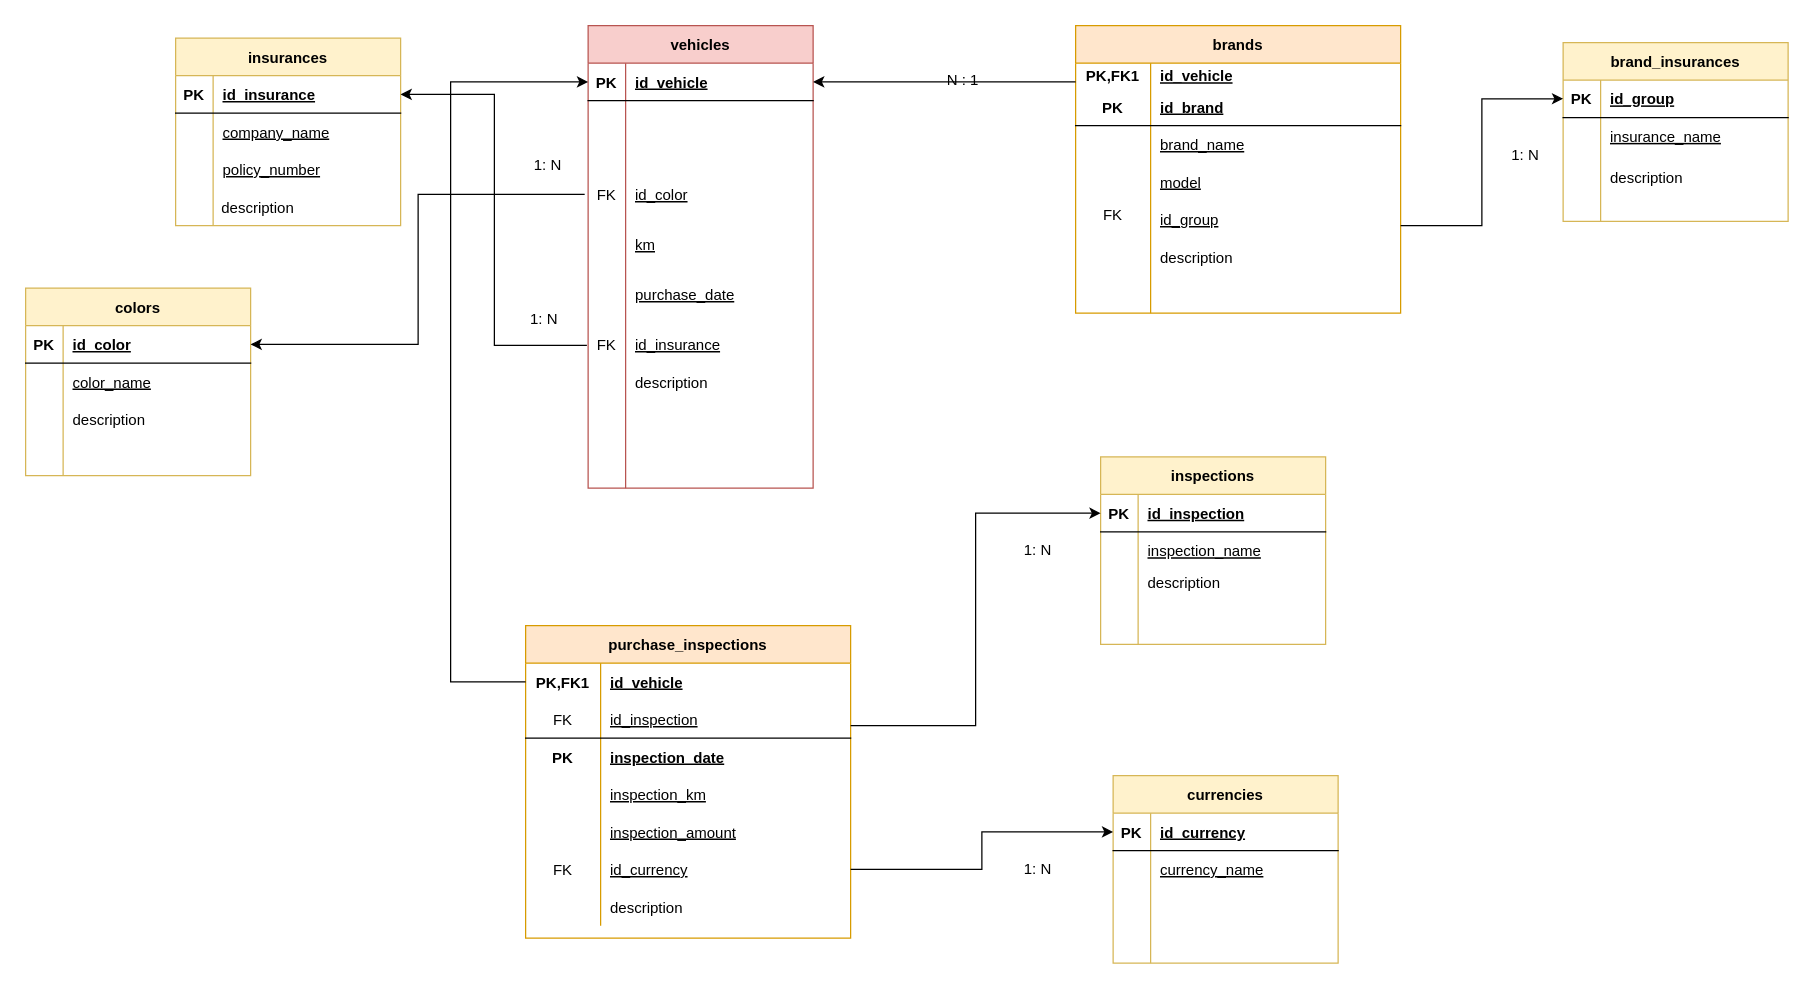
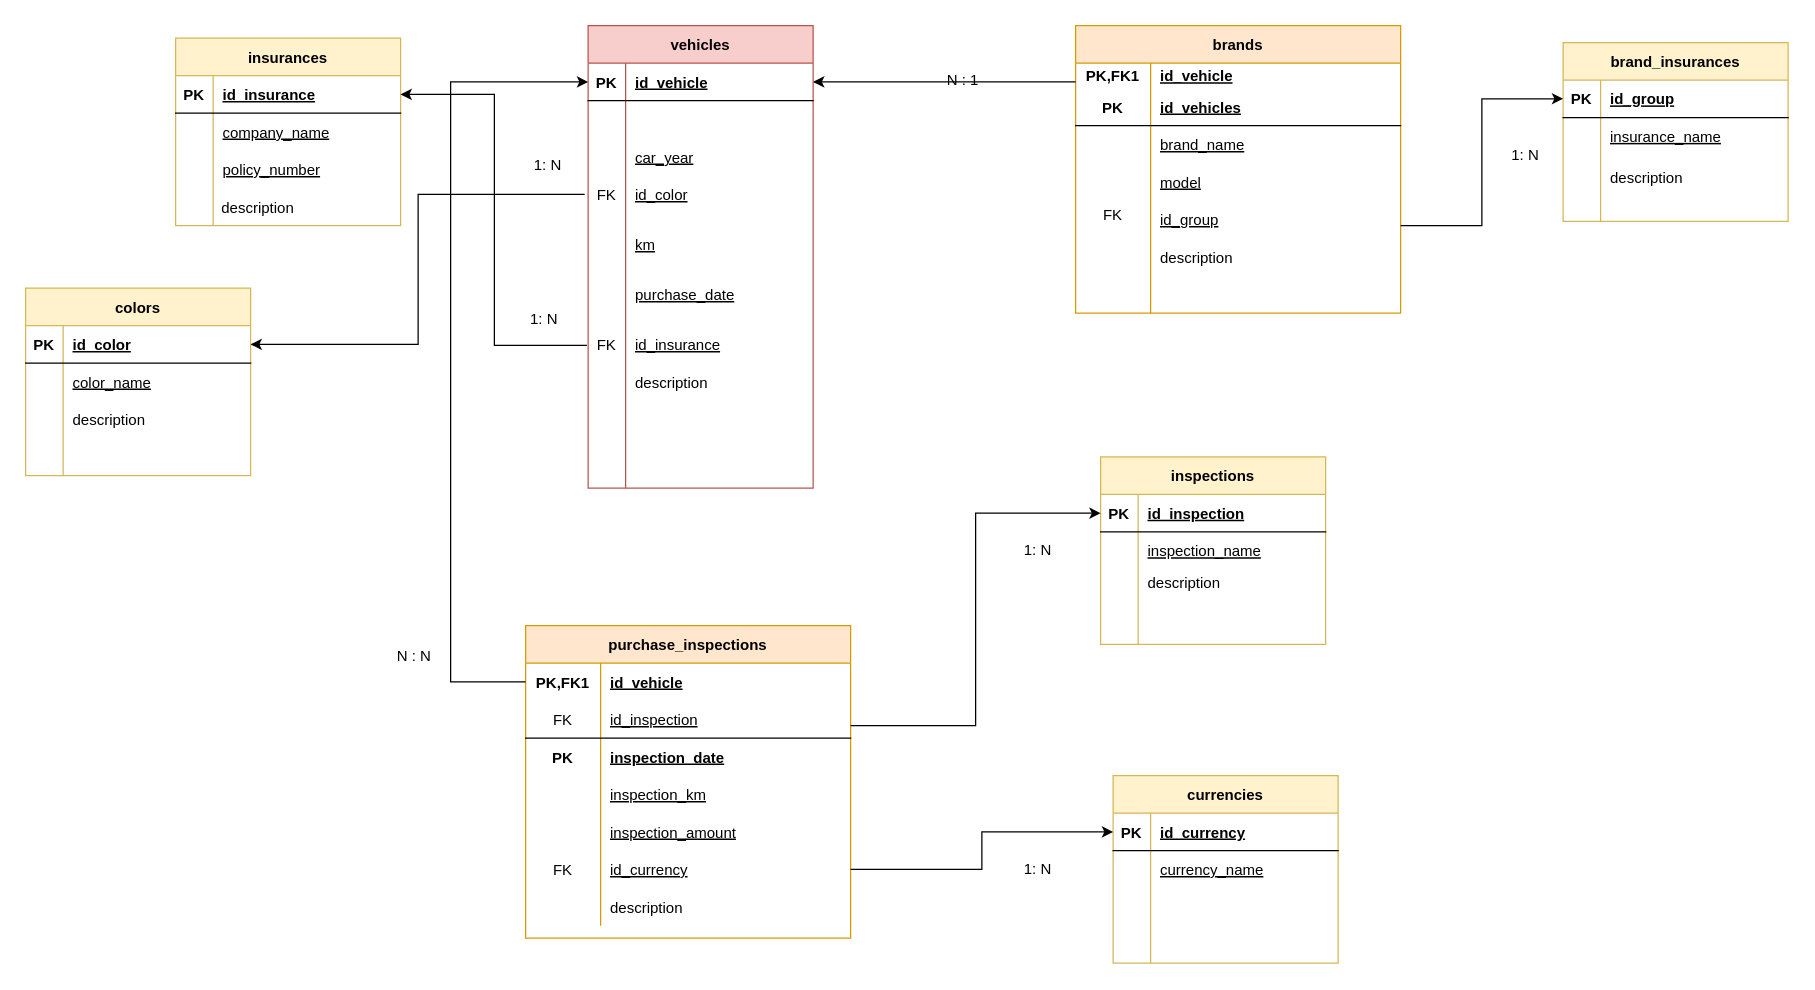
node "id_brand": label "id_brand" -> "id_vehicles"
node "car_year": added
node "N : N": added
